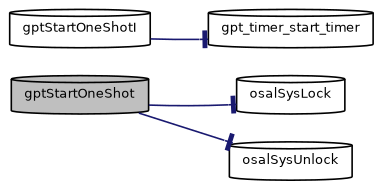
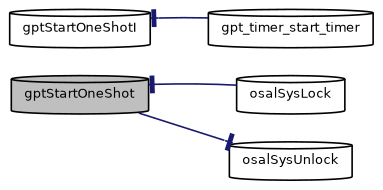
edge "gptStartOneShotI" -> "gpt_timer_start_timer": reversed
edge "gptStartOneShot" -> "osalSysLock": reversed
